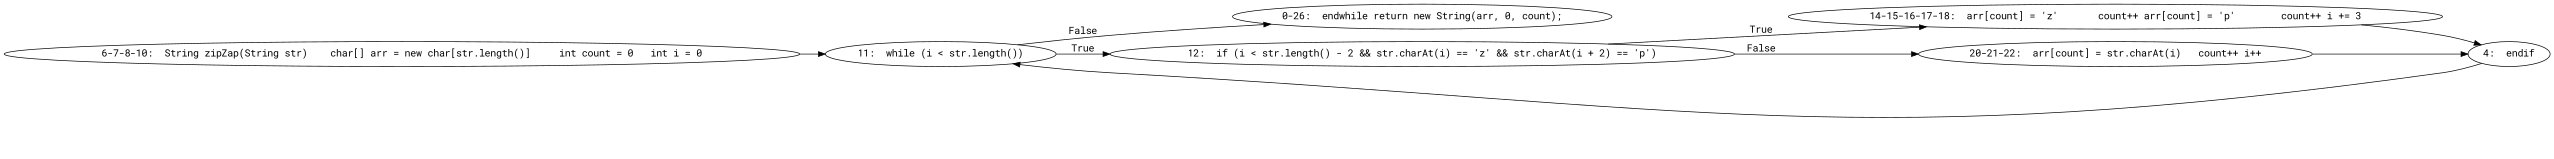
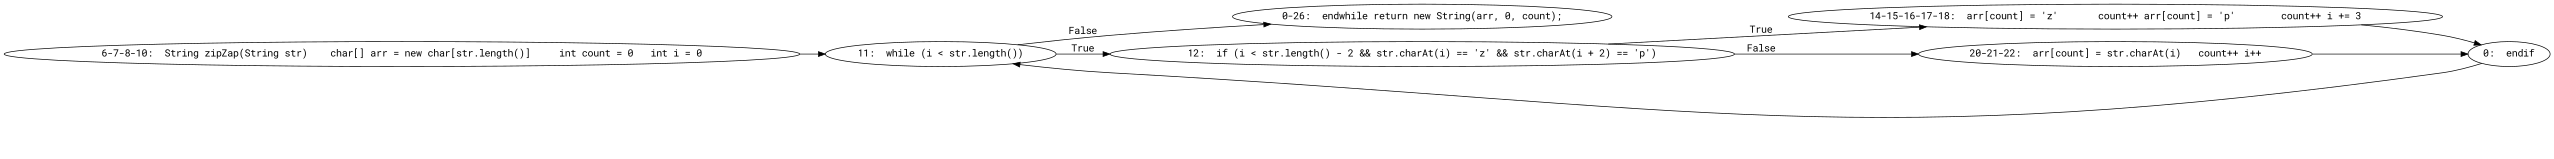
node "4:  endif": label "4:  endif" -> "0:  endif"
